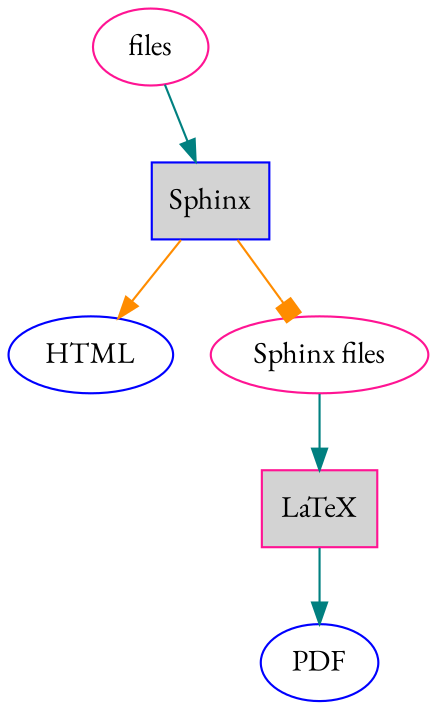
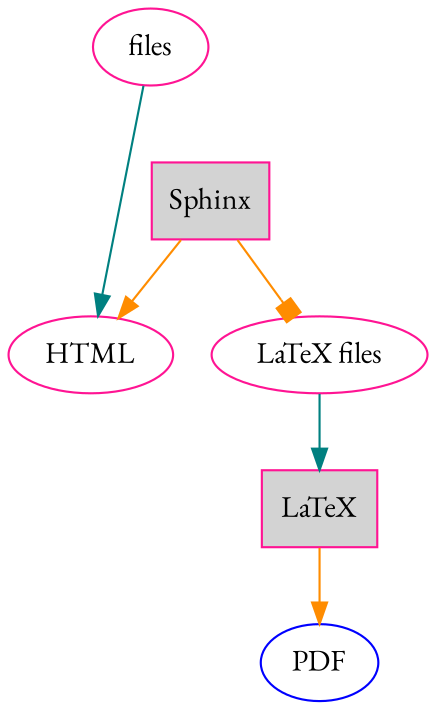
edge "files" -> "Sphinx": now "files" -> "HTML"
node "Sphinx": color blue -> deeppink
node "HTML": color blue -> deeppink
node "Sphinx files": label "Sphinx files" -> "LaTeX files"
edge "LaTeX" -> "PDF": color teal -> darkorange
